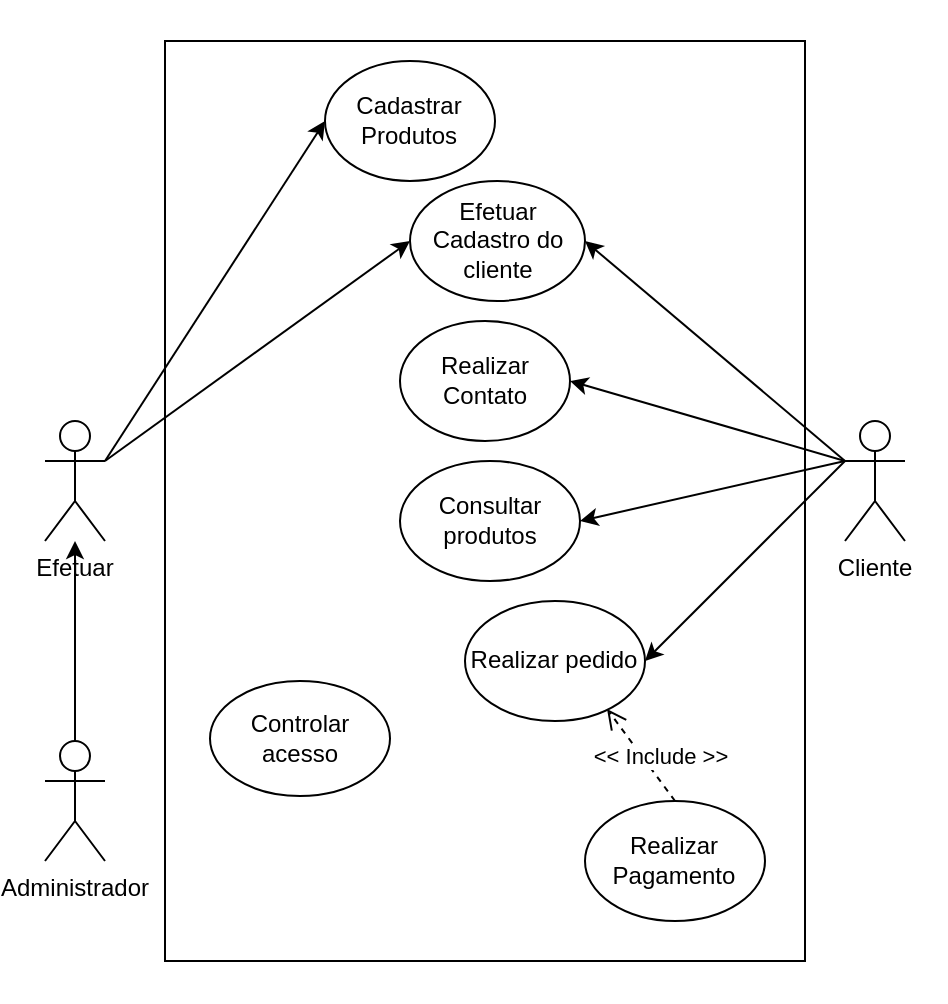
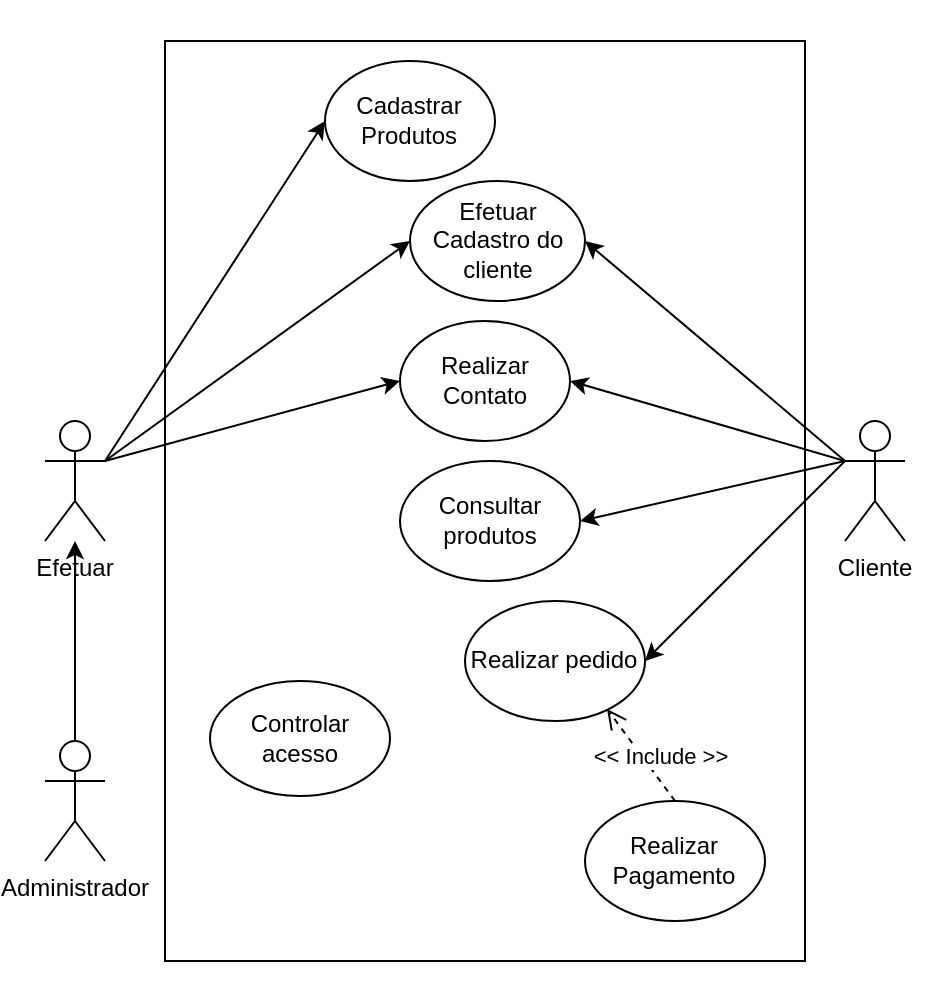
edge "Efetuar" -> "Realizar Contato": added
